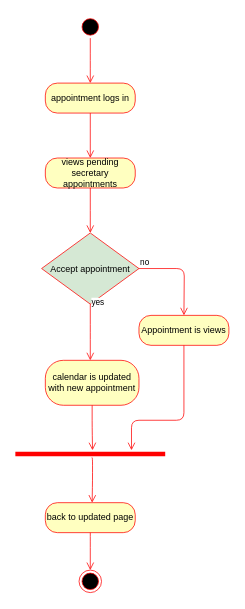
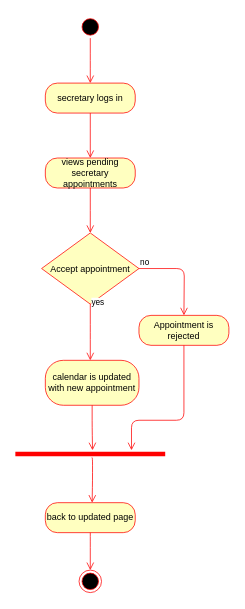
node "appointment logs in": label "appointment logs in" -> "secretary logs in"
node "Accept appointment": fillcolor #d5e8d4 -> #ffffc0
node "Appointment is views": label "Appointment is views" -> "Appointment is rejected"
